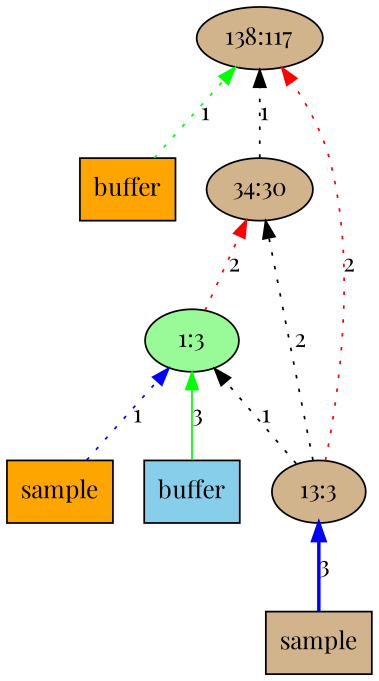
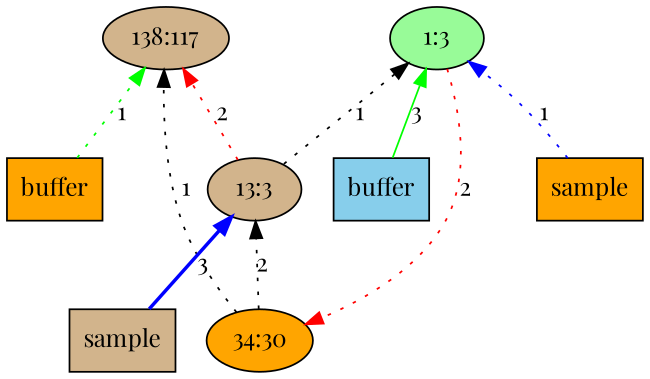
node "34:30": fillcolor tan -> orange
edge "13:3" -> "34:30": reversed
